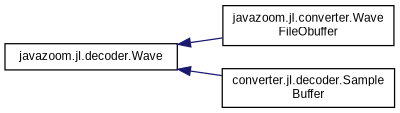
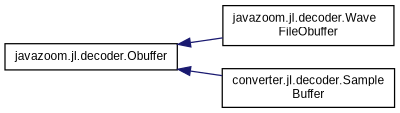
node "javazoom.jl.converter.Wave FileObuffer": label "javazoom.jl.converter.Wave FileObuffer" -> "javazoom.jl.decoder.Wave FileObuffer"
node "javazoom.jl.decoder.Wave": label "javazoom.jl.decoder.Wave" -> "javazoom.jl.decoder.Obuffer"
